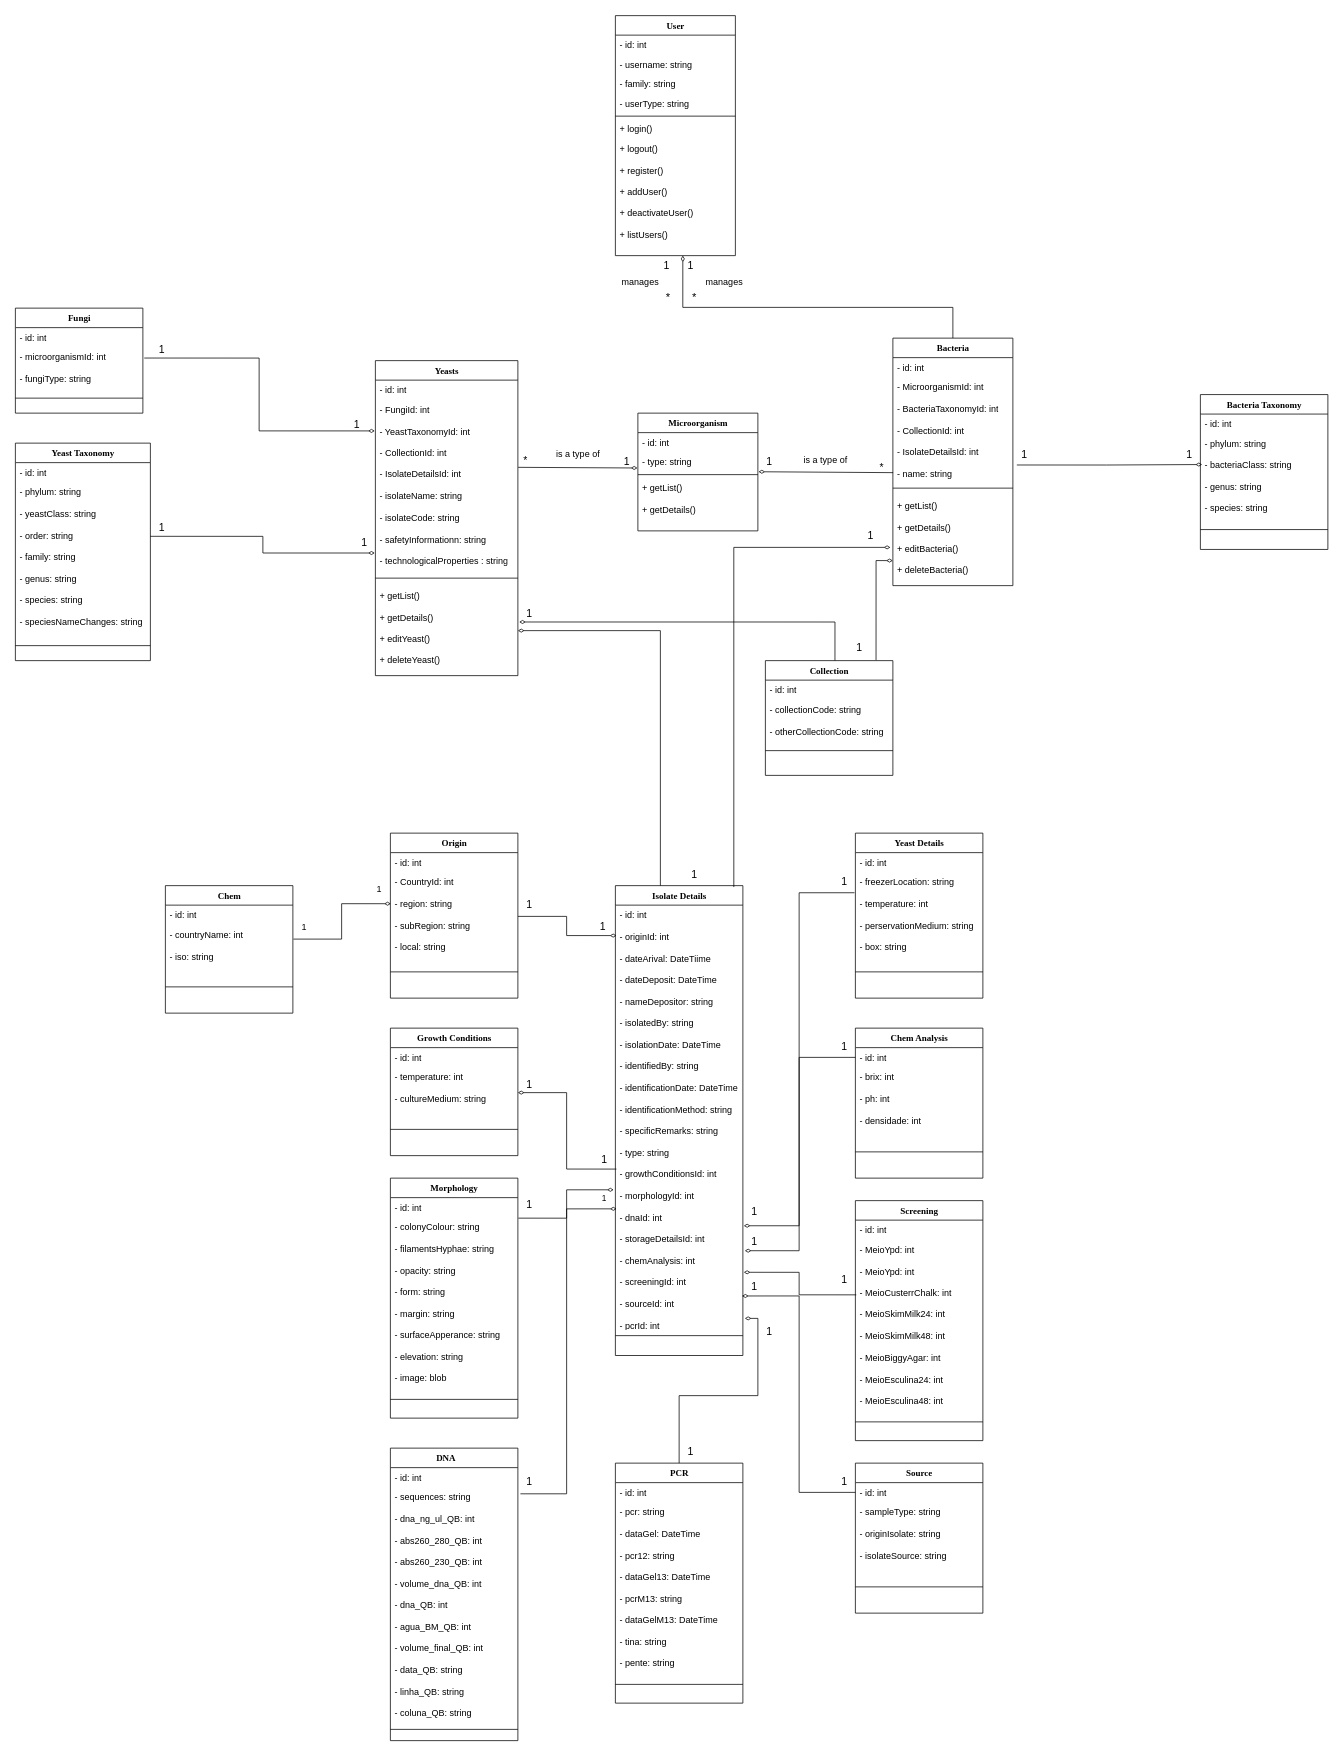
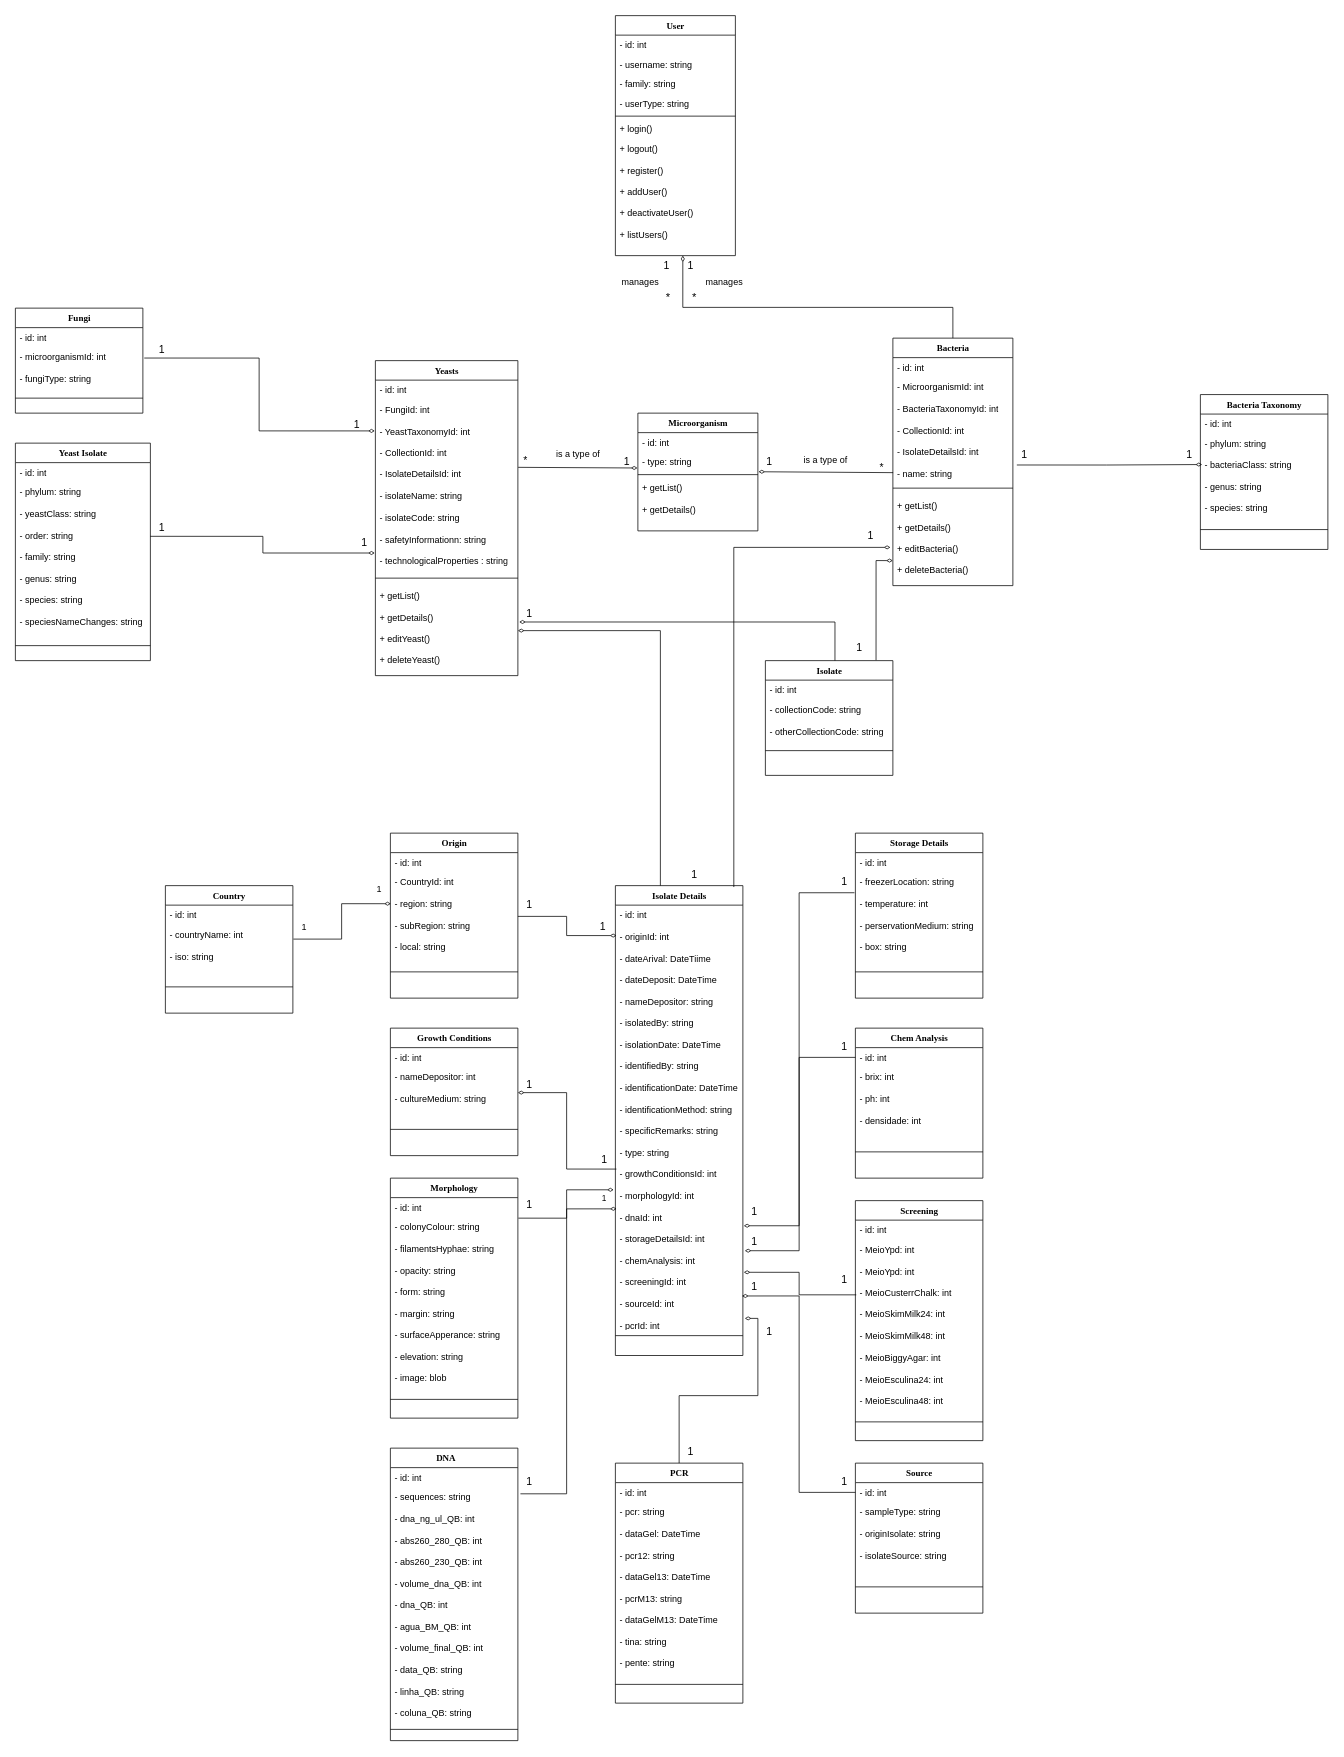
node "Yeast Taxonomy": label "Yeast Taxonomy" -> "Yeast Isolate"
node "Collection": label "Collection" -> "Isolate"
node "Yeast Details": label "Yeast Details" -> "Storage Details"
node "Chem": label "Chem" -> "Country"
node "- temperature: int - cultureMedium: string": label "- temperature: int - cultureMedium: string" -> "- nameDepositor: int - cultureMedium: string"
